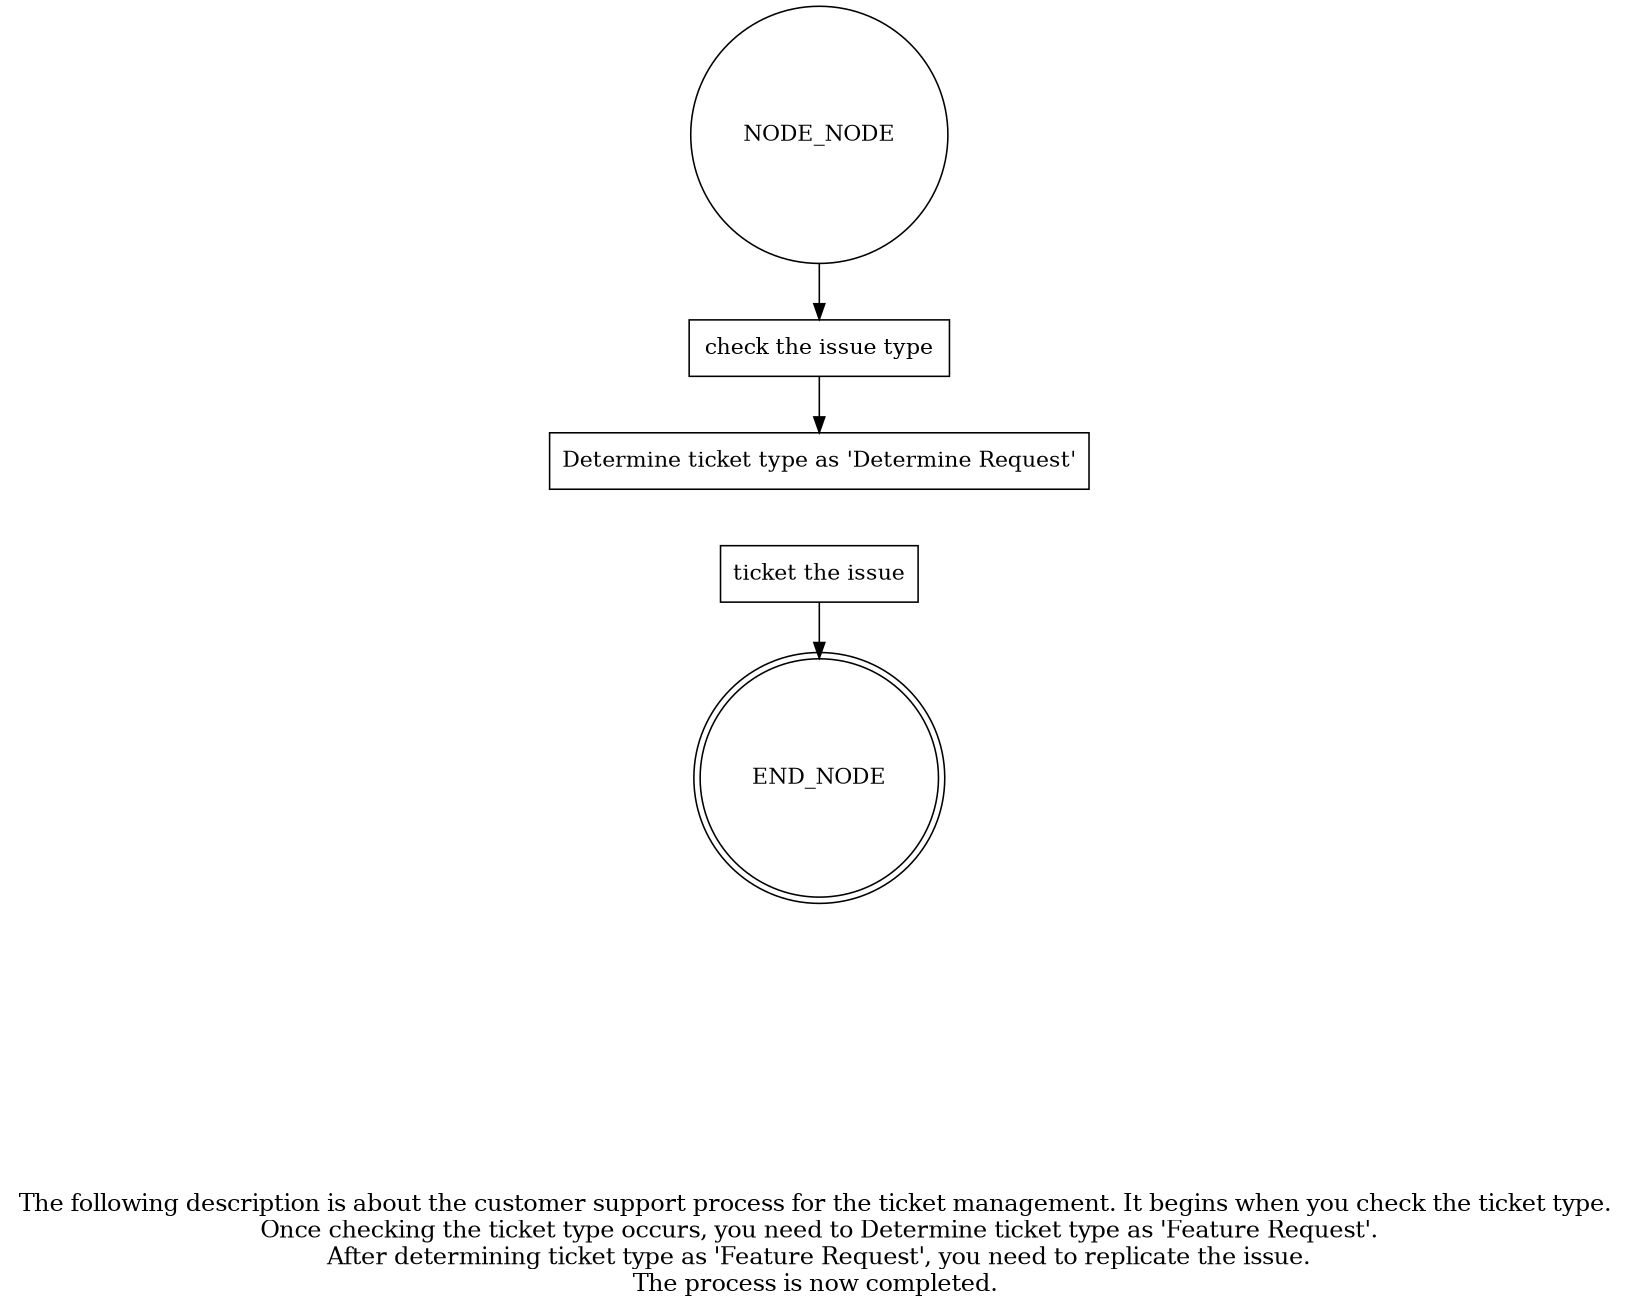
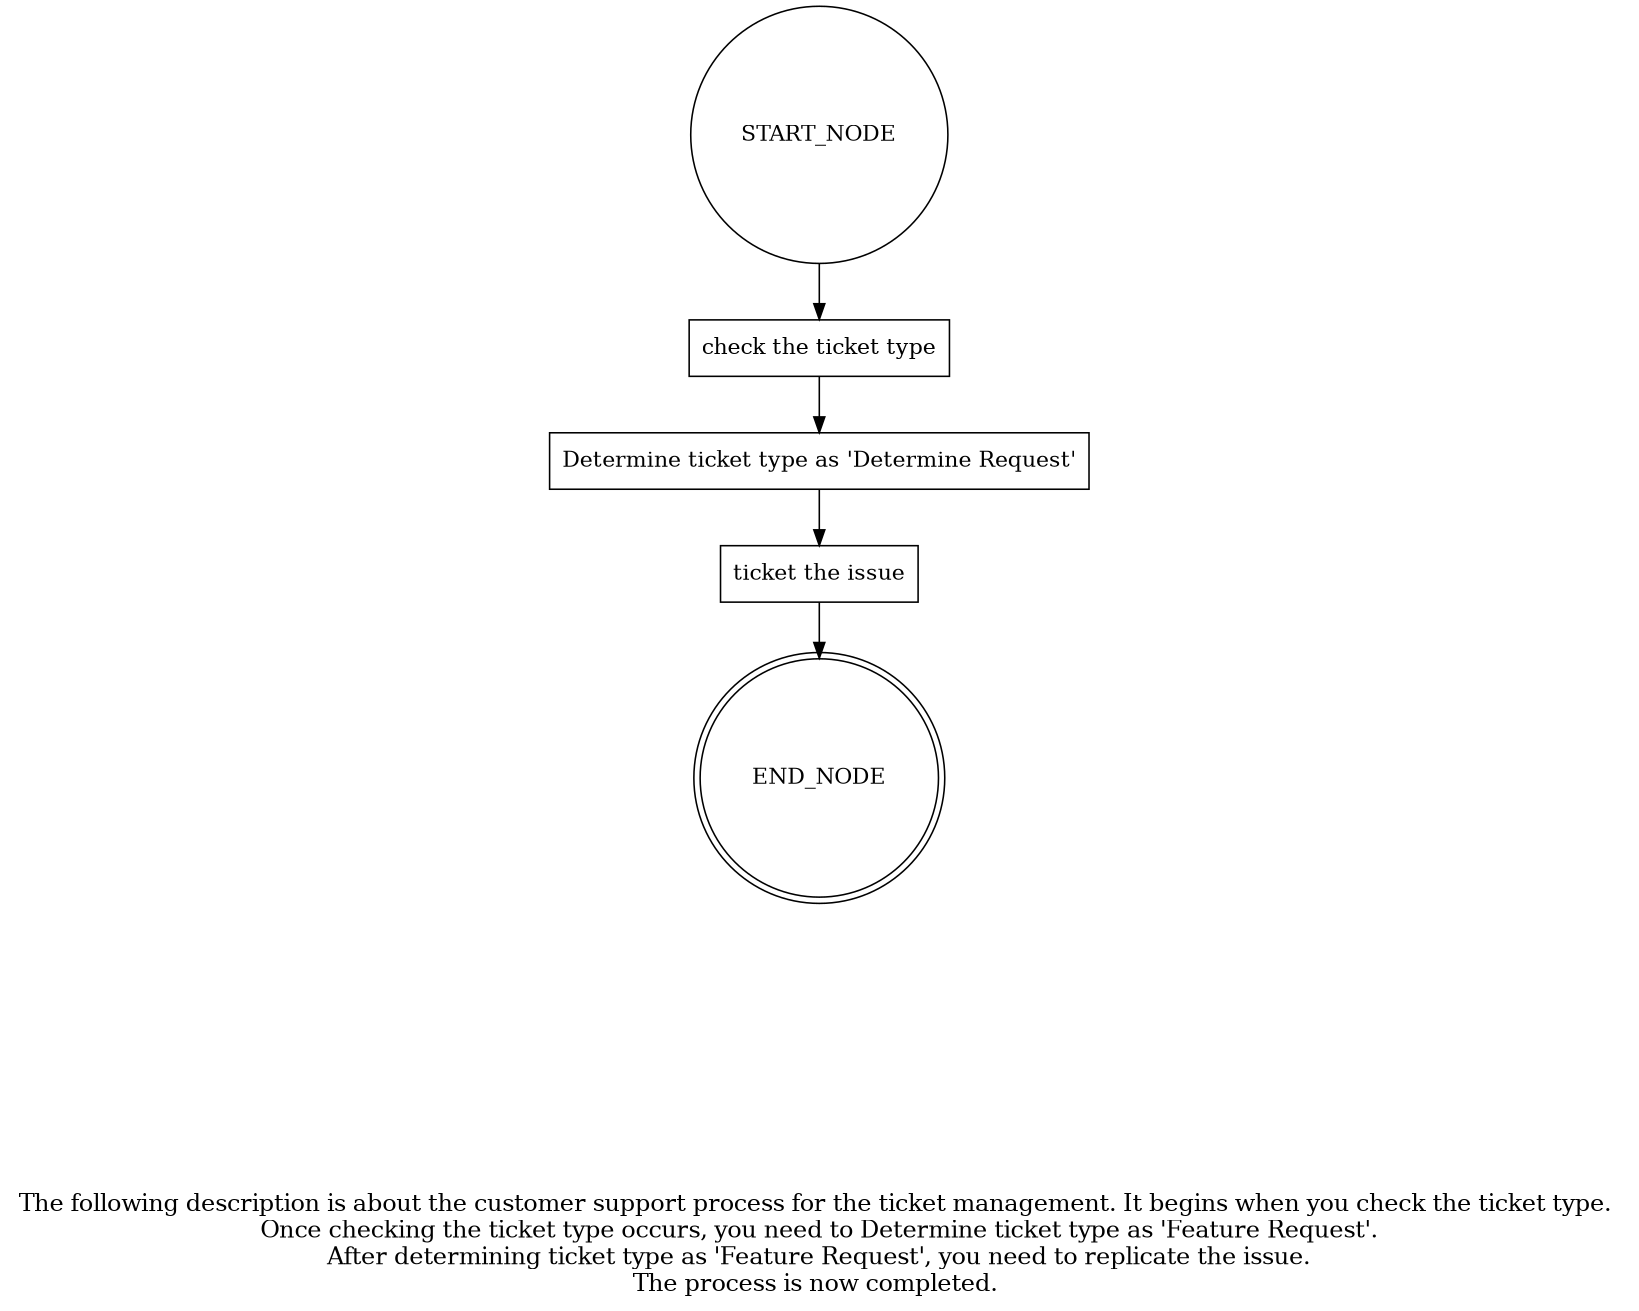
node "NODE_NODE": label "NODE_NODE" -> "START_NODE"
node "check the issue type": label "check the issue type" -> "check the ticket type"
edge "Determine ticket type as 'Determine Request'" -> "ticket the issue": added
